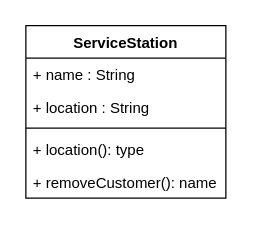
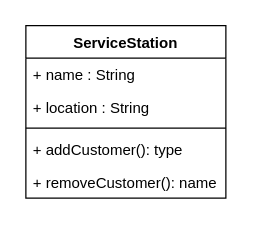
node "+ location(): type": label "+ location(): type" -> "+ addCustomer(): type"
